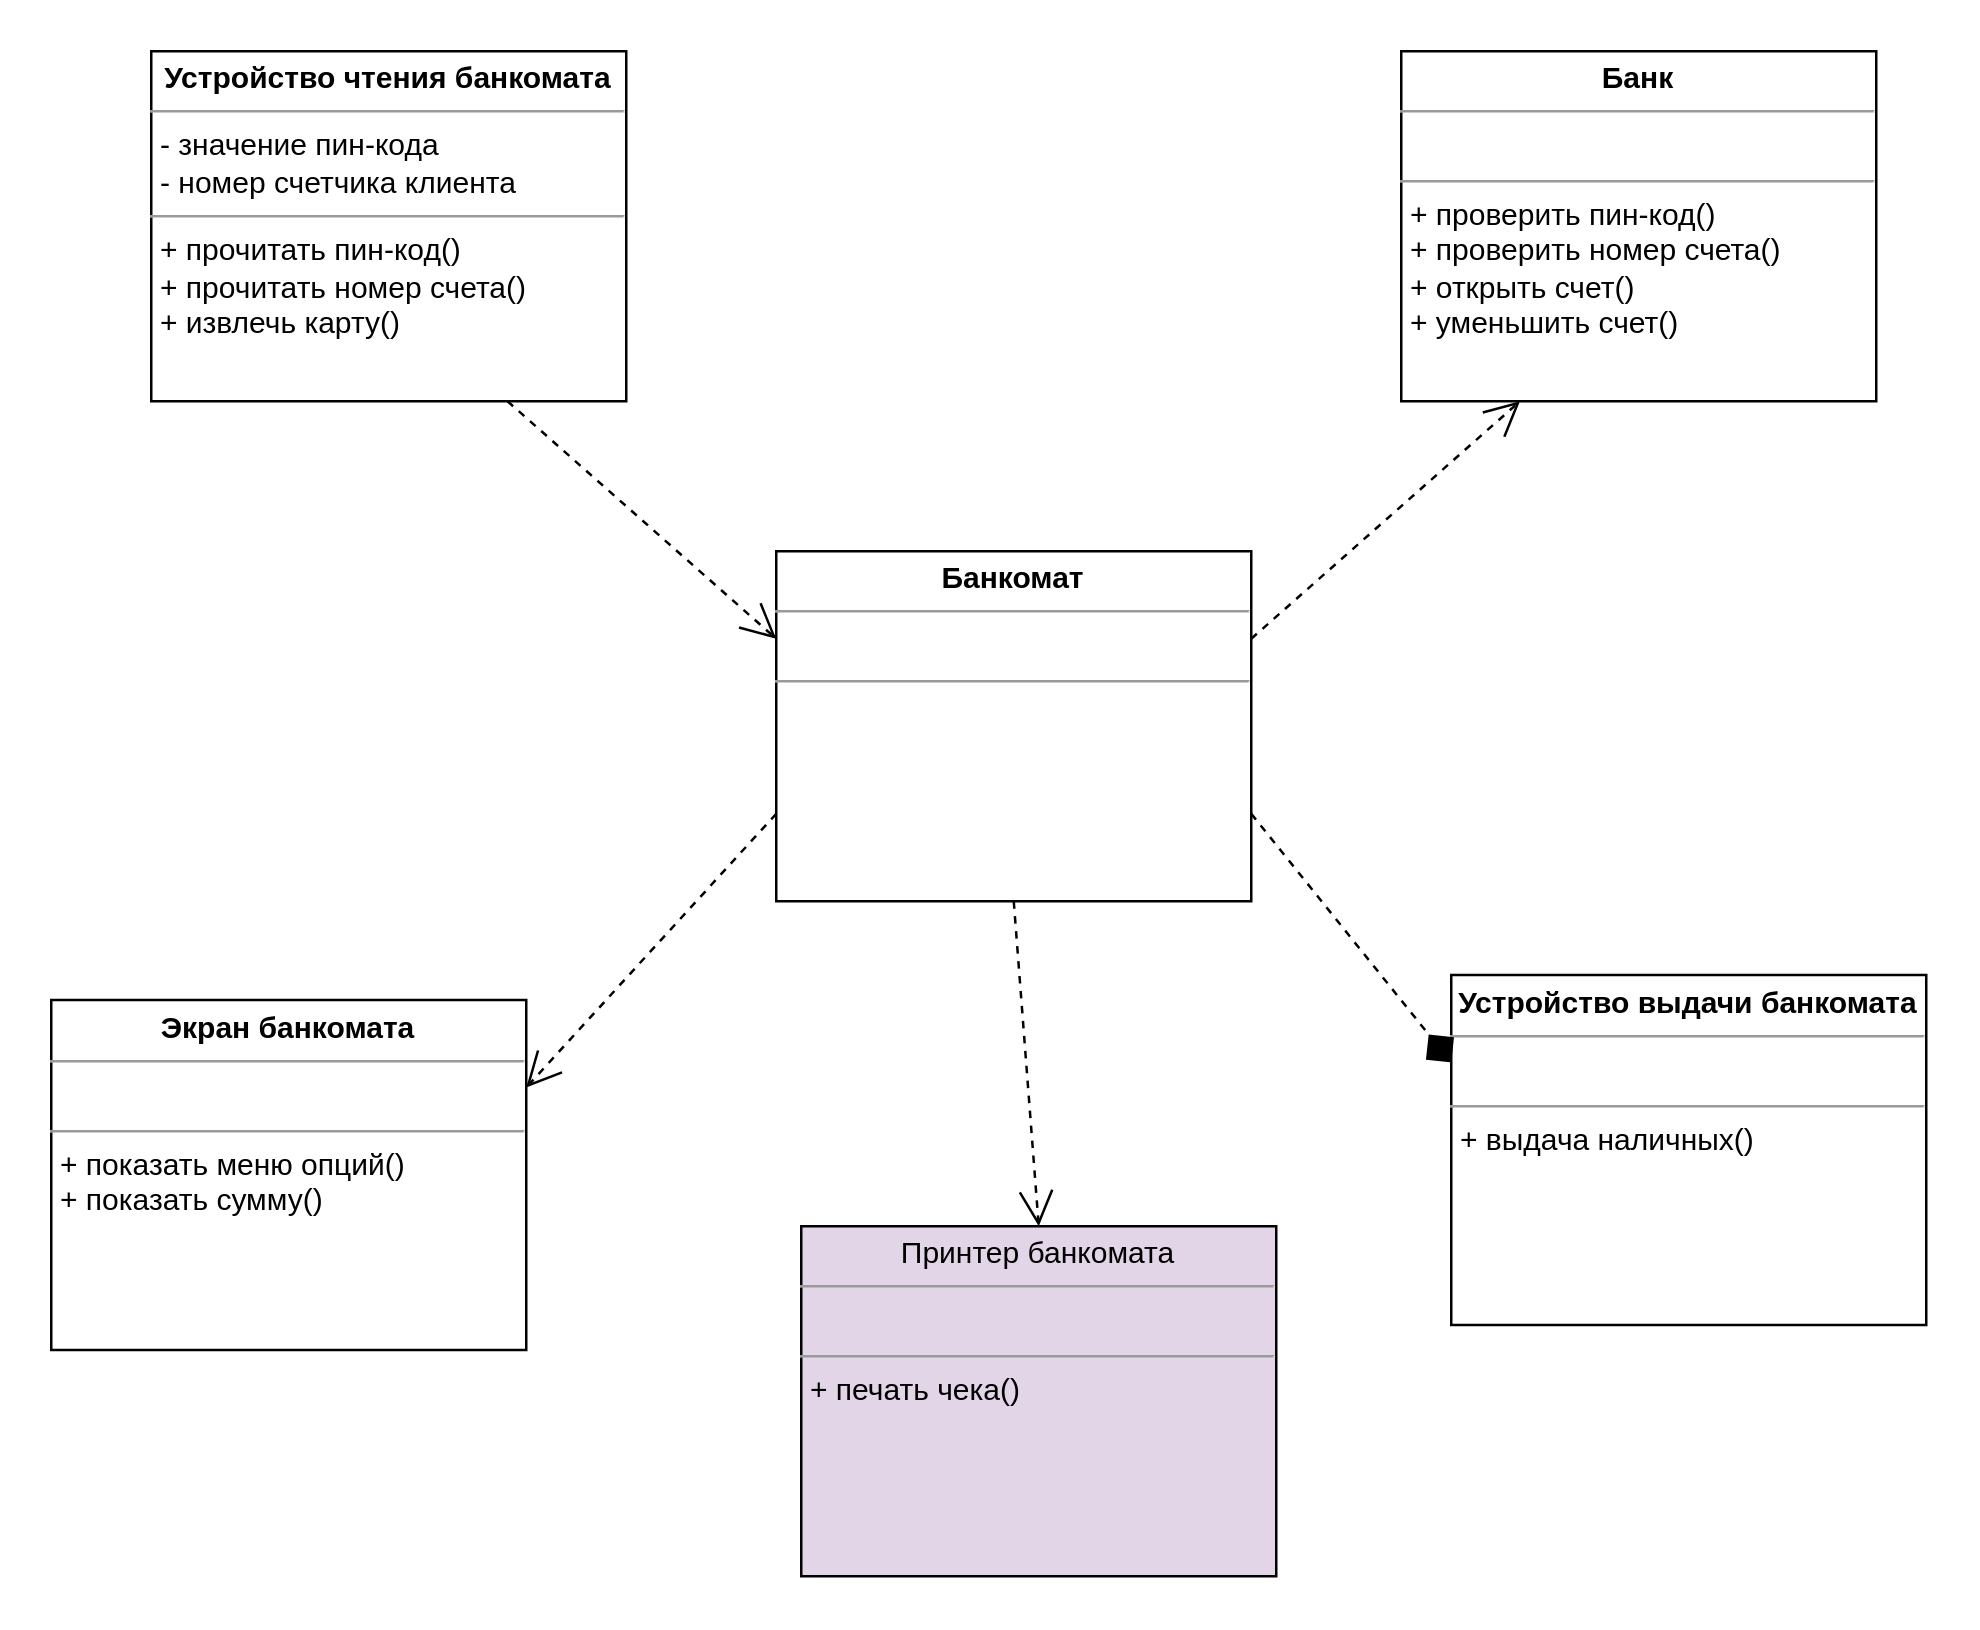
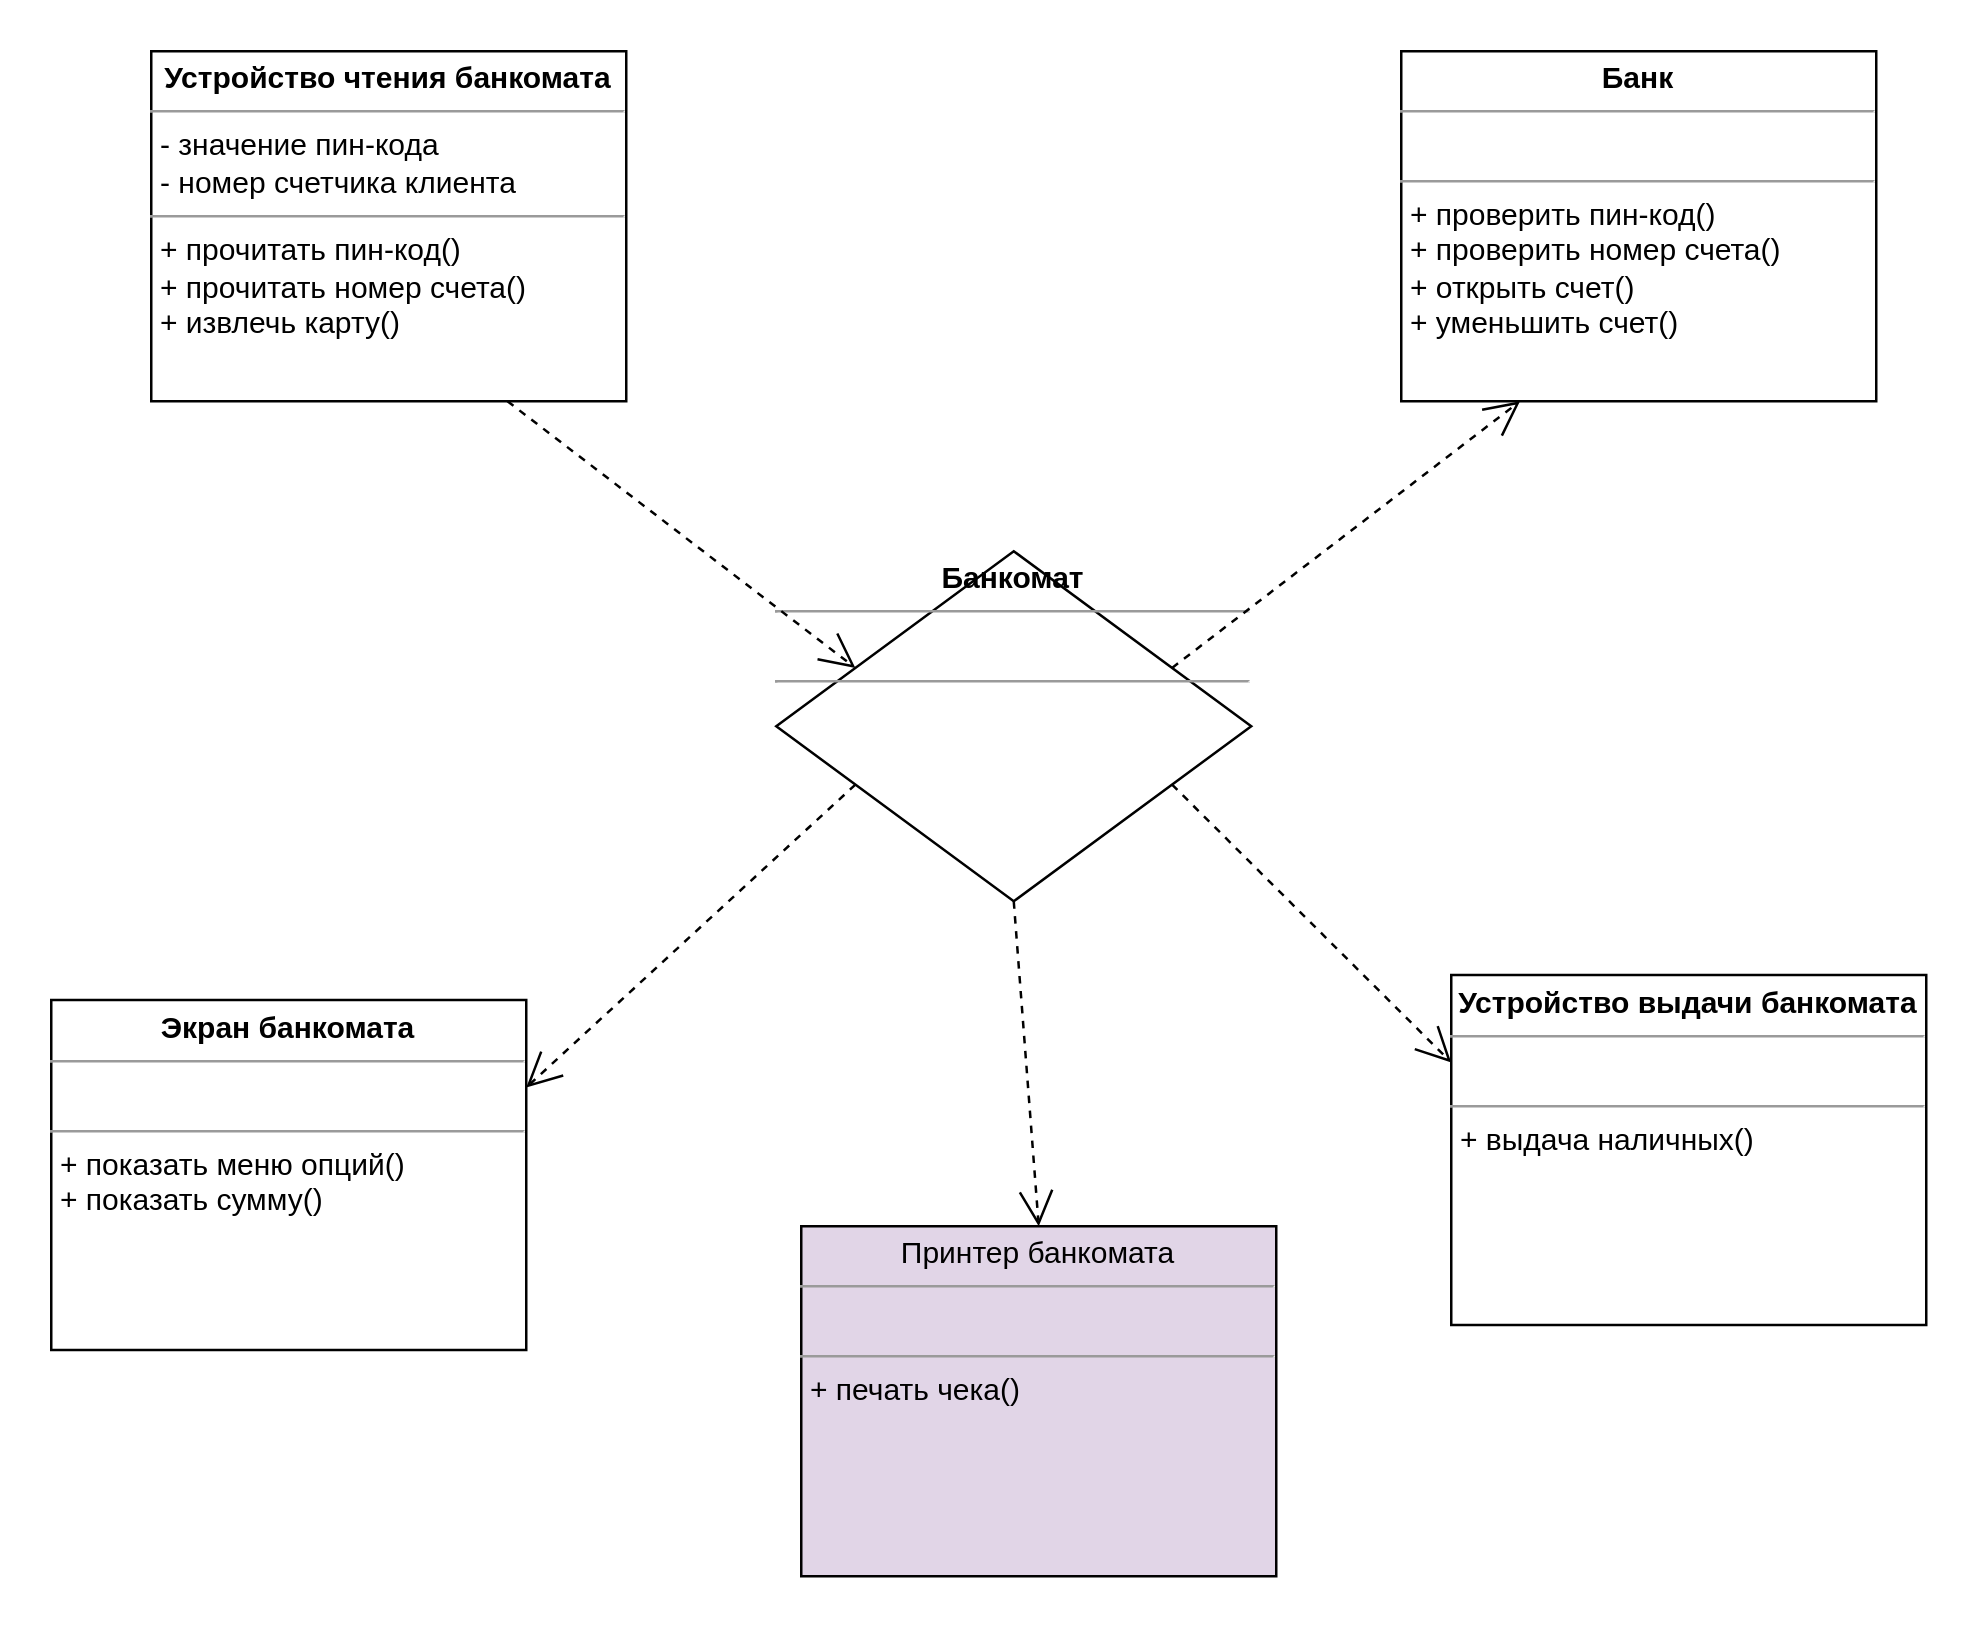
node "Банкомат": shape rectangle -> diamond
edge "Банкомат" -> "Устройство выдачи банкомата + выдача наличных()": arrowhead diamond -> open
